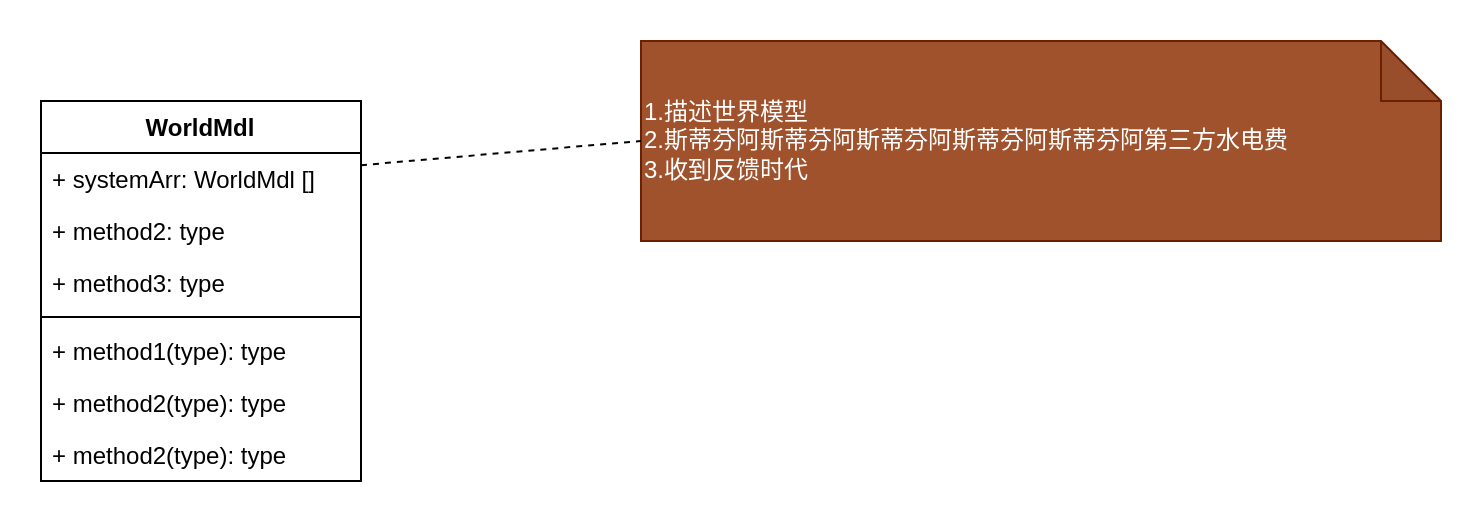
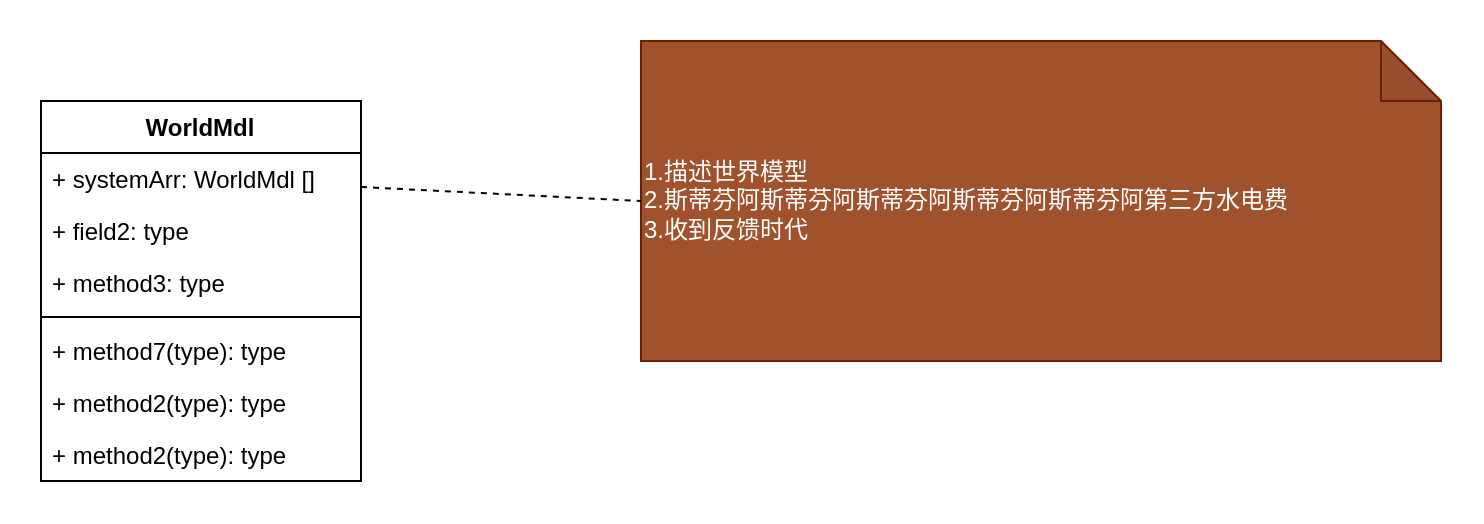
node "1.描述世界模型 2.斯蒂芬阿斯蒂芬阿斯蒂芬阿斯蒂芬阿斯蒂芬阿第三方水电费 3.收到反馈时代": size 800x200 -> 800x320
node "+ method2: type": label "+ method2: type" -> "+ field2: type"
node "+ method1(type): type": label "+ method1(type): type" -> "+ method7(type): type"
